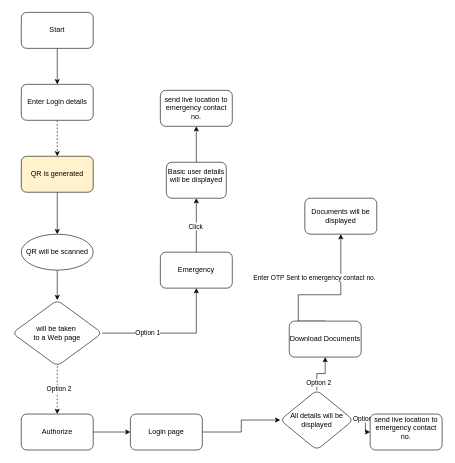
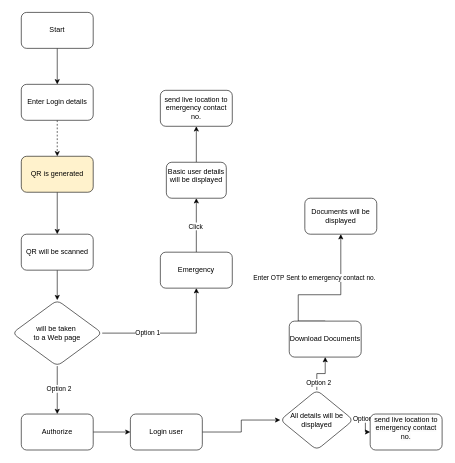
node "QR will be scanned": shape ellipse -> rounded rectangle
edge "will be taken to a Web page" -> "Authorize": style dashed -> solid
node "Login page": label "Login page" -> "Login user"
